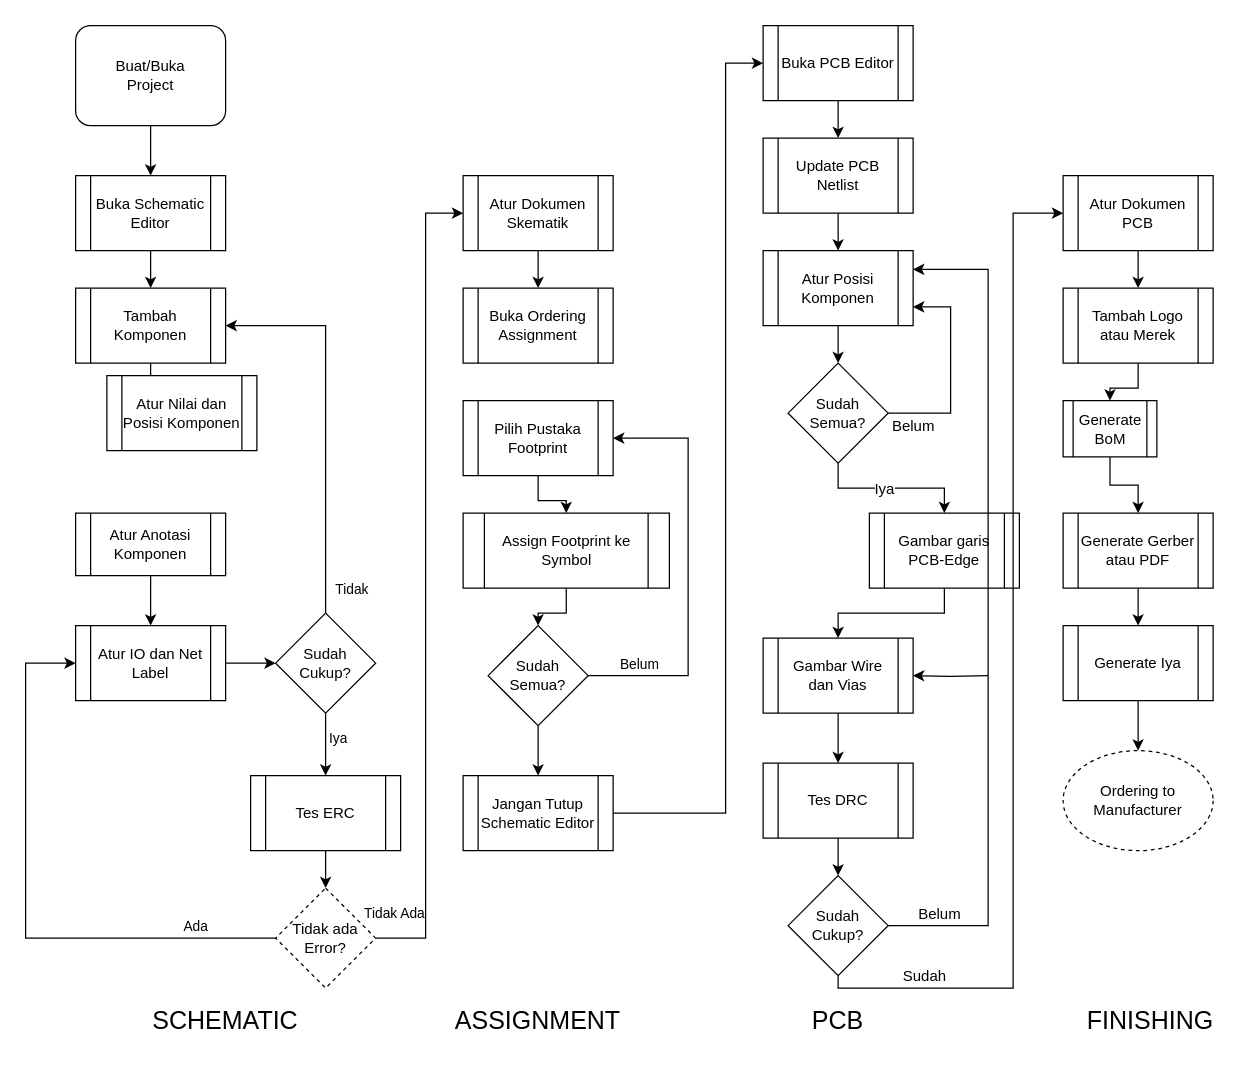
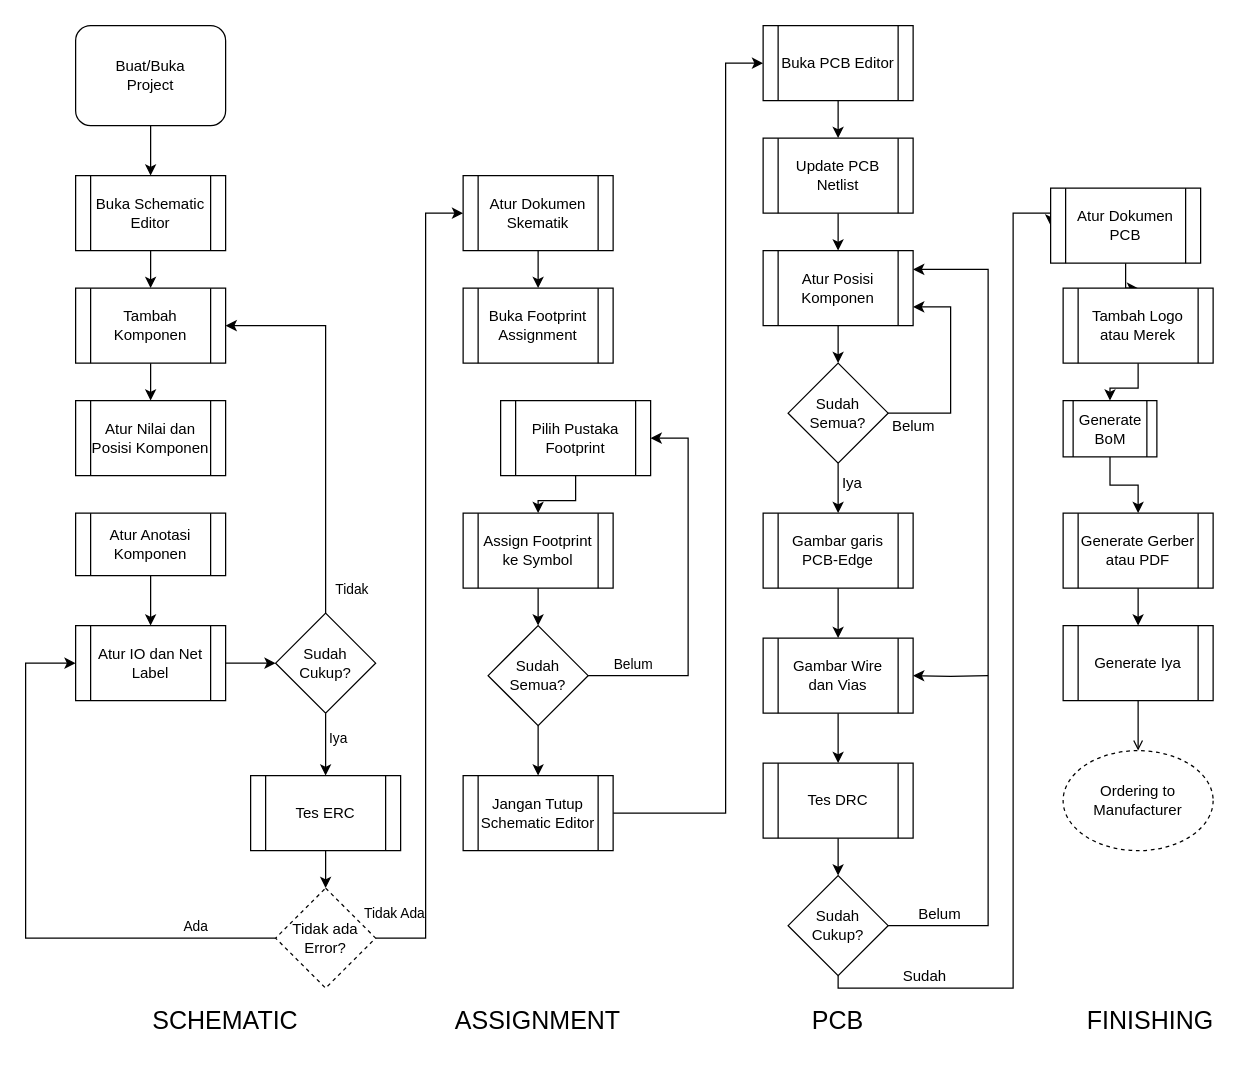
node "Atur Dokumen PCB": moved (1138, 213) -> (1126, 226)
node "Buka Ordering Assignment": label "Buka Ordering Assignment" -> "Buka Footprint Assignment"
node "Atur Nilai dan Posisi Komponen": moved (182, 413) -> (151, 438)
node "Pilih Pustaka Footprint": moved (538, 438) -> (576, 438)
node "Assign Footprint ke Symbol": size 206x75 -> 150x75
node "Gambar garis PCB-Edge": moved (944, 551) -> (838, 551)
edge "Generate Iya" -> "Ordering to Manufacturer": arrowhead classic -> open
